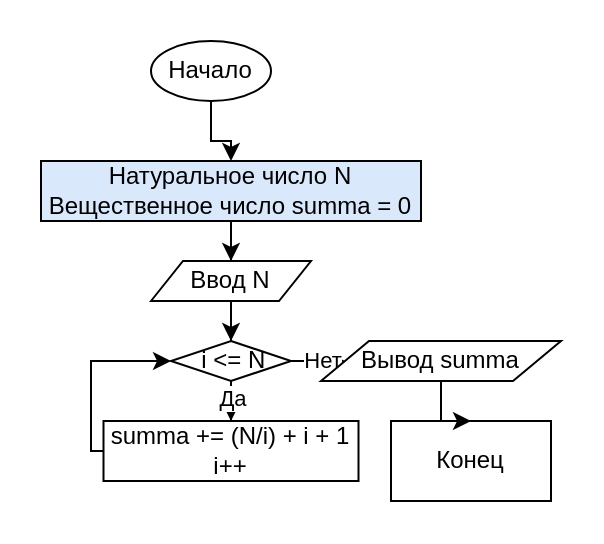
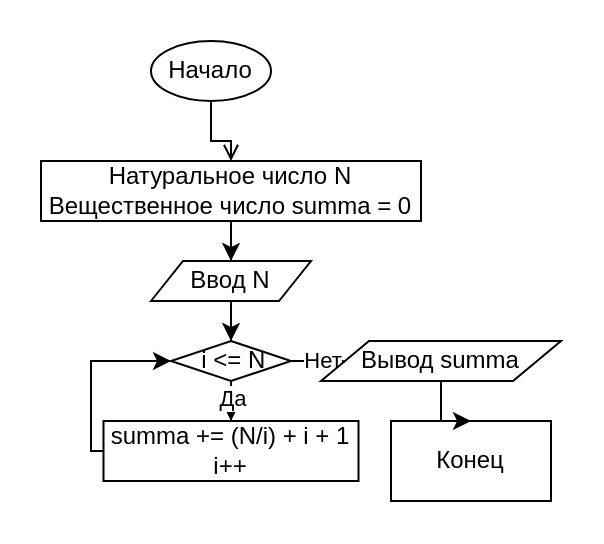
edge "Начало" -> "Натуральное число N Вещественное число summa = 0": arrowhead classic -> open
node "Натуральное число N Вещественное число summa = 0": fillcolor #dae8fc -> #ffffff
